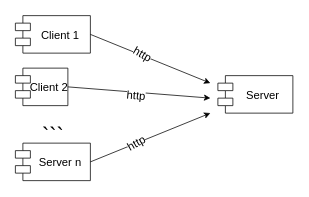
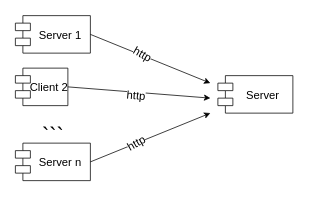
node "Client 1": label "Client 1" -> "Server 1"
